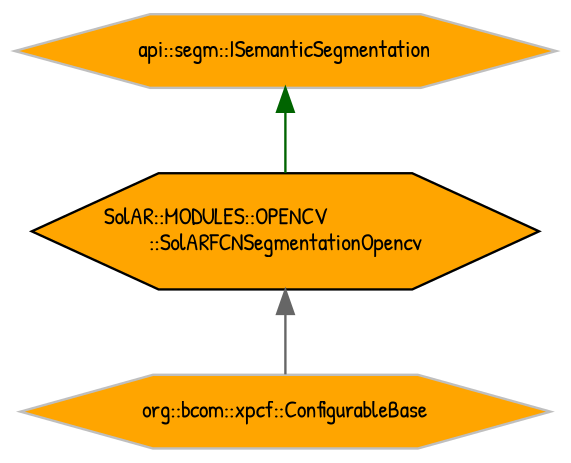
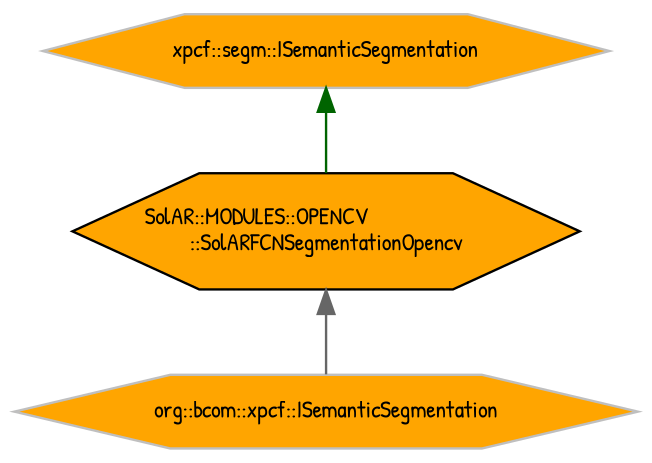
node "api::segm::ISemanticSegmentation": label "api::segm::ISemanticSegmentation" -> "xpcf::segm::ISemanticSegmentation"
node "org::bcom::xpcf::ConfigurableBase": label "org::bcom::xpcf::ConfigurableBase" -> "org::bcom::xpcf::ISemanticSegmentation"
